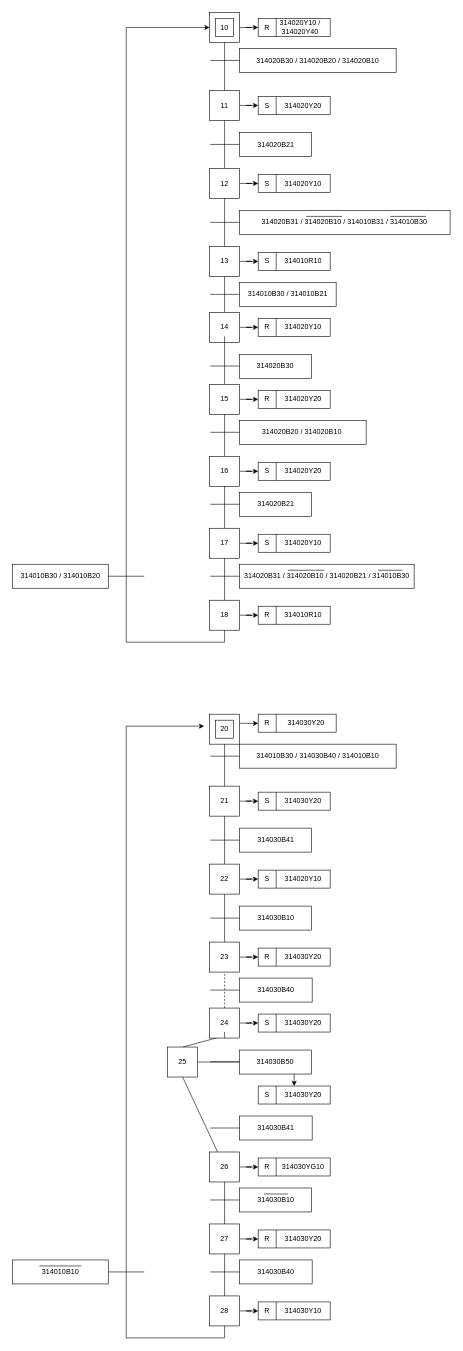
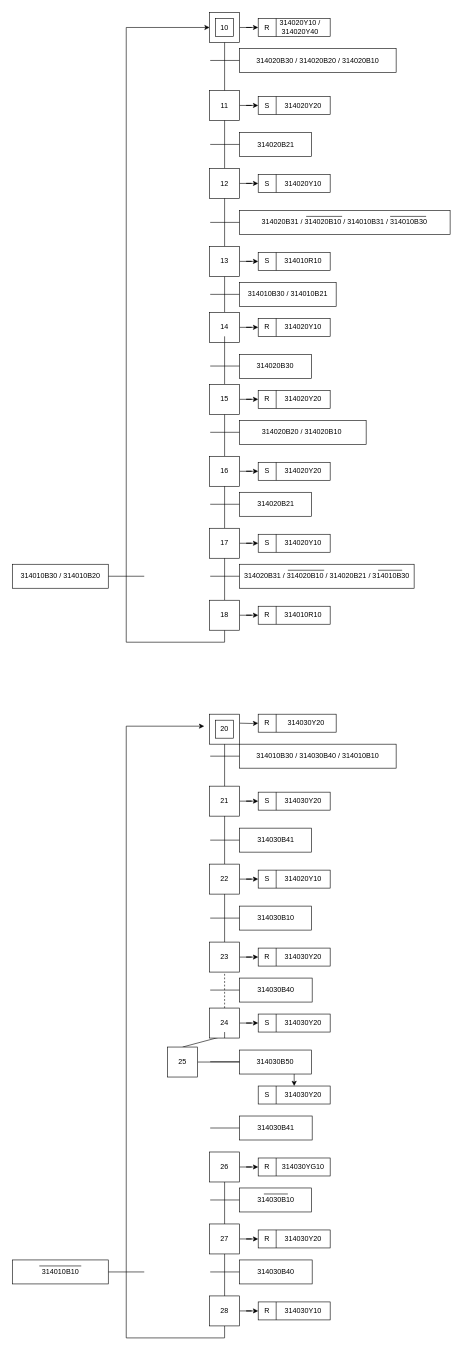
edge "25" -- "26": removed
